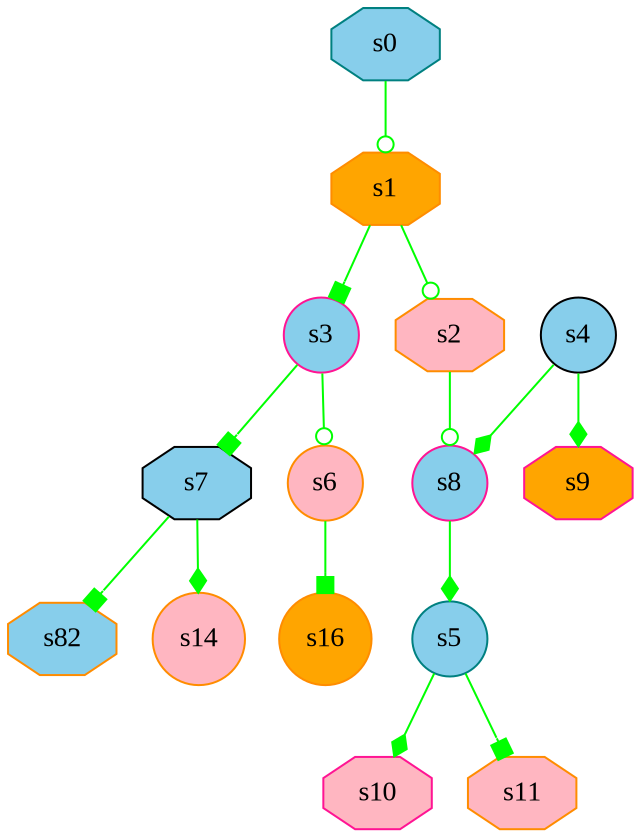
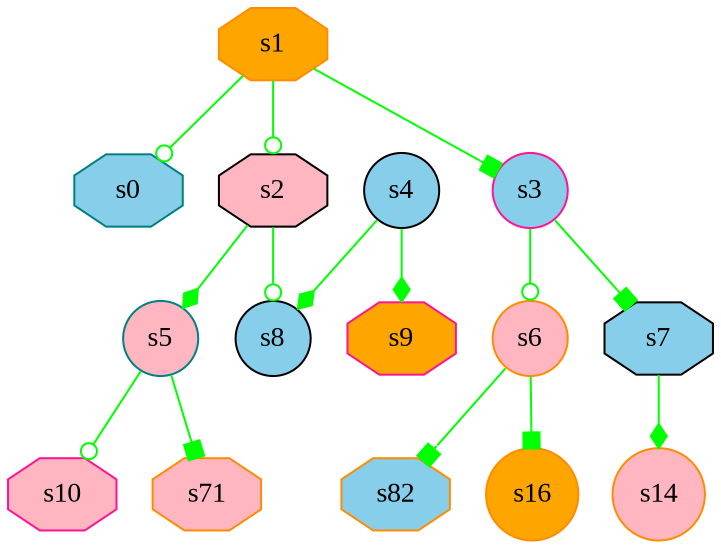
edge "s0" -> "s1": reversed
node "s2": color darkorange -> black
node "s8": color deeppink -> black
edge "s8" -> "s5": now "s2" -> "s5"
edge "s7" -> "s82": now "s6" -> "s82"
node "s5": fillcolor skyblue -> lightpink
edge "s5" -> "s10": arrowhead diamond -> odot
node "s11": label "s11" -> "s71"
